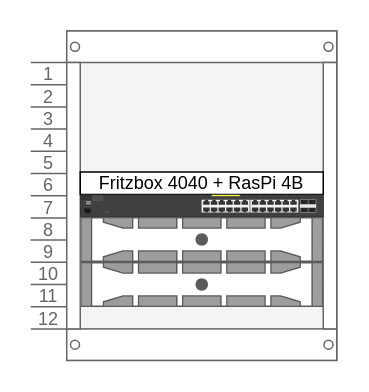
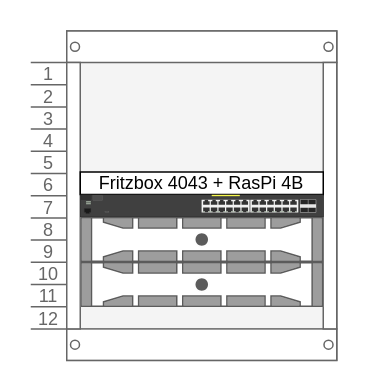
node "Fritzbox 4040 + RasPi 4B": label "Fritzbox 4040 + RasPi 4B" -> "Fritzbox 4043 + RasPi 4B"
